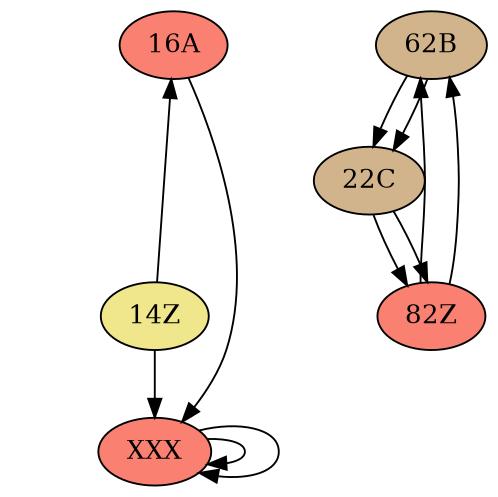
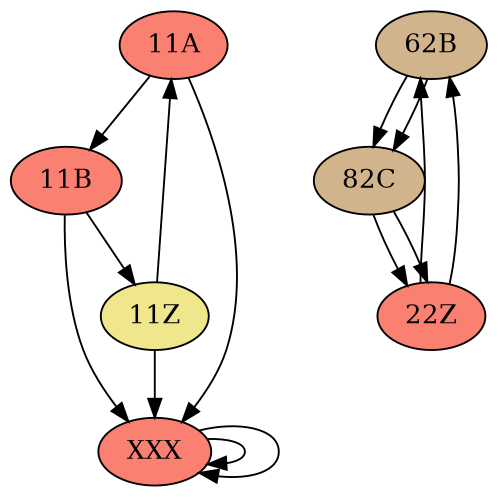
node "16A": label "16A" -> "11A"
node "11B": added
node "22C": label "22C" -> "82C"
node "14Z": label "14Z" -> "11Z"
node "82Z": label "82Z" -> "22Z"
